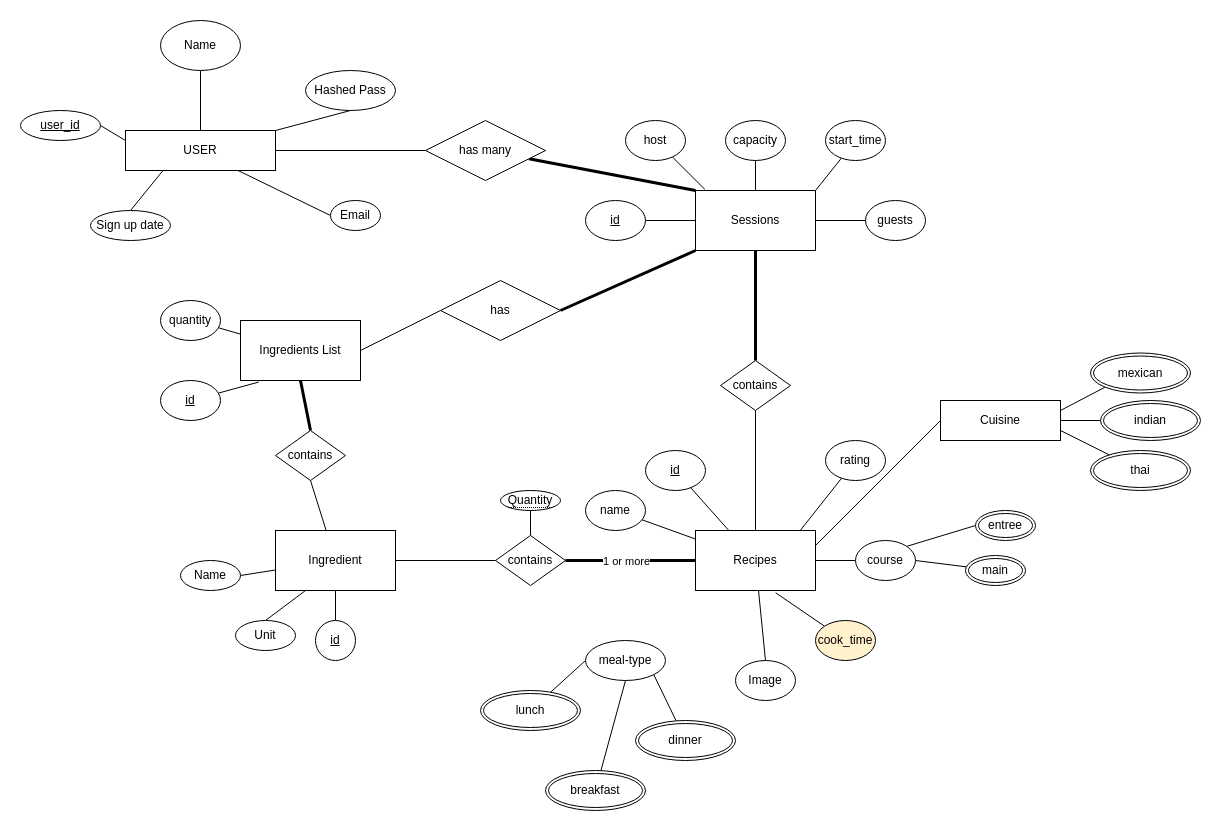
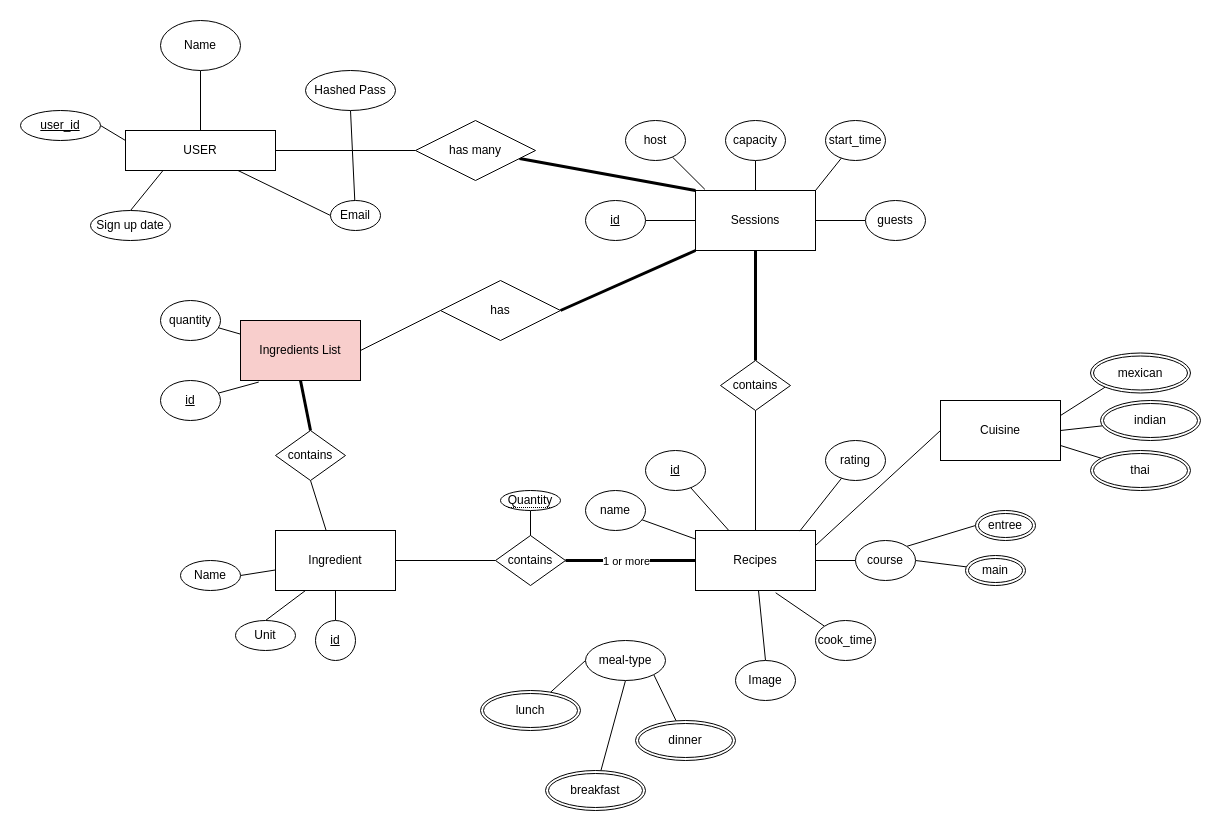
edge "Hashed Pass" -- "USER": now "Hashed Pass" -- "Email"
node "has many": moved (486, 151) -> (476, 151)
node "Ingredients List": fillcolor #ffffff -> #f8cecc
node "Cuisine": size 120x40 -> 120x60
node "cook_time": fillcolor #fff2cc -> #ffffff
